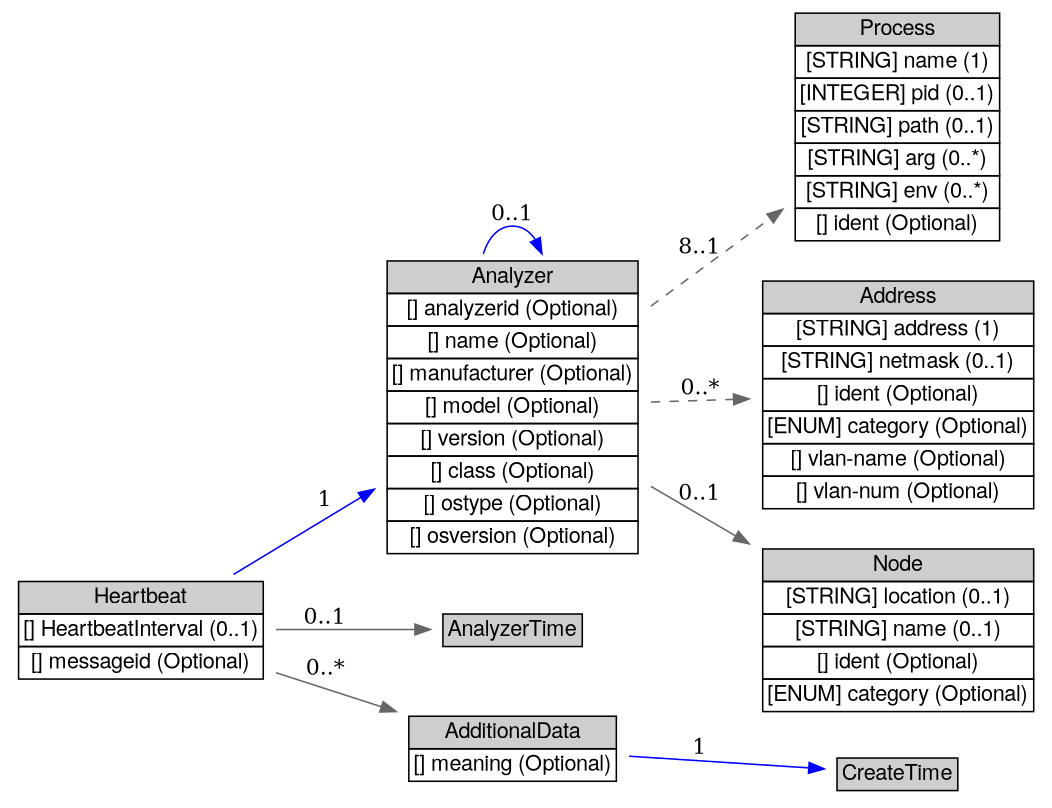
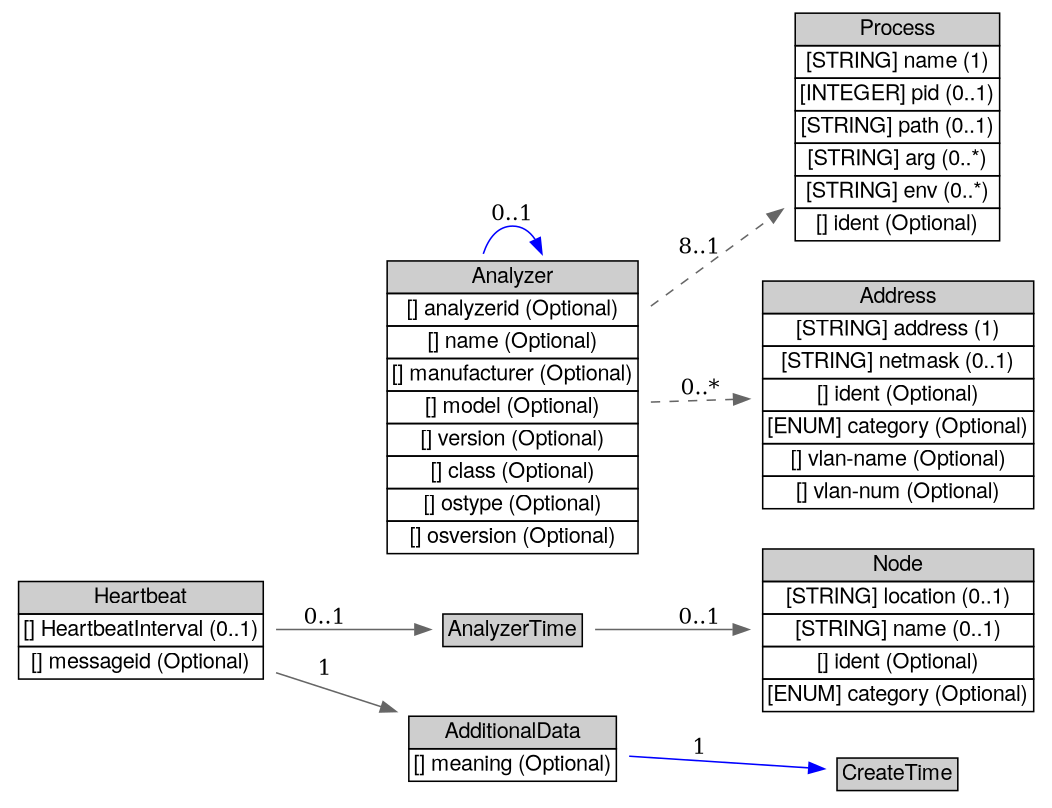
edge "Analyzer" -> "Node": now "AnalyzerTime" -> "Node"
edge "Heartbeat" -> "Analyzer": removed, label "1"
edge "Heartbeat" -> "AdditionalData": label "0..*" -> "1"
